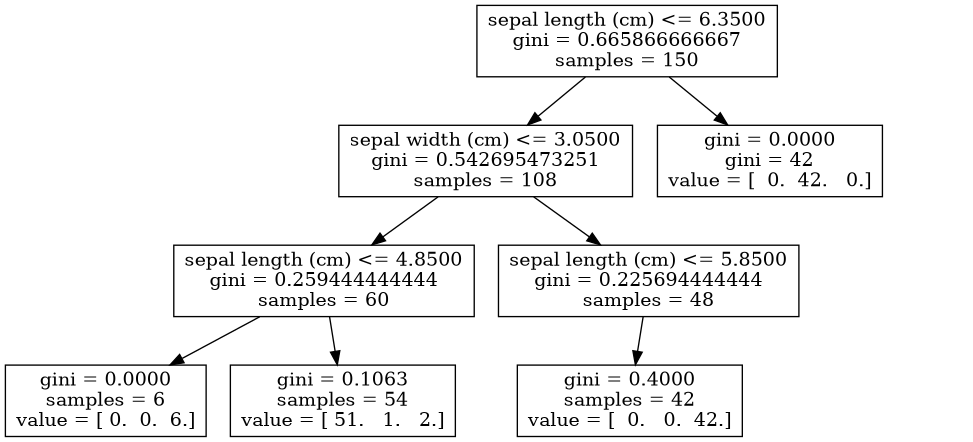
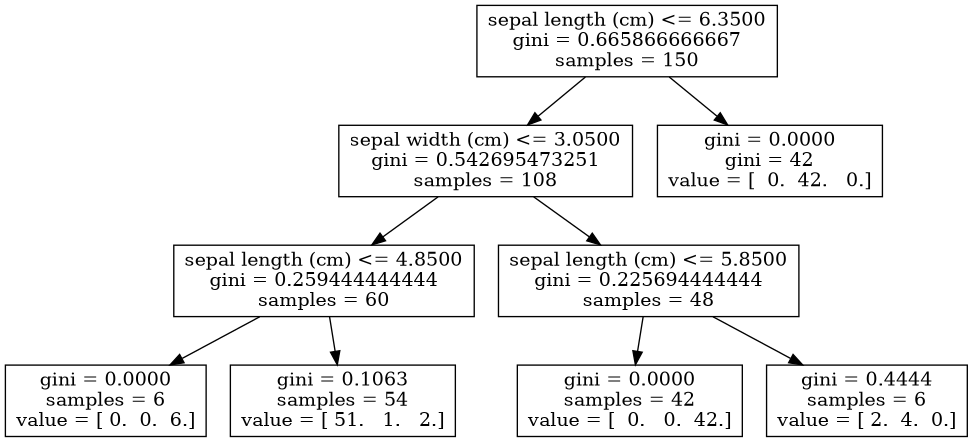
node "gini = 0.4000 samples = 42 value = [  0.   0.  42.]": label "gini = 0.4000 samples = 42 value = [  0.   0.  42.]" -> "gini = 0.0000 samples = 42 value = [  0.   0.  42.]"
node "gini = 0.4444 samples = 6 value = [ 2.  4.  0.]": added
